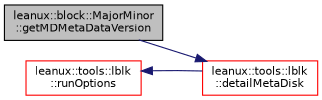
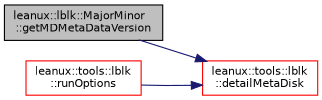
node "leanux::block::MajorMinor ::getMDMetaDataVersion": label "leanux::block::MajorMinor ::getMDMetaDataVersion" -> "leanux::lblk::MajorMinor ::getMDMetaDataVersion"
edge "leanux::tools::lblk ::detailMetaDisk" -> "leanux::tools::lblk ::runOptions": reversed
